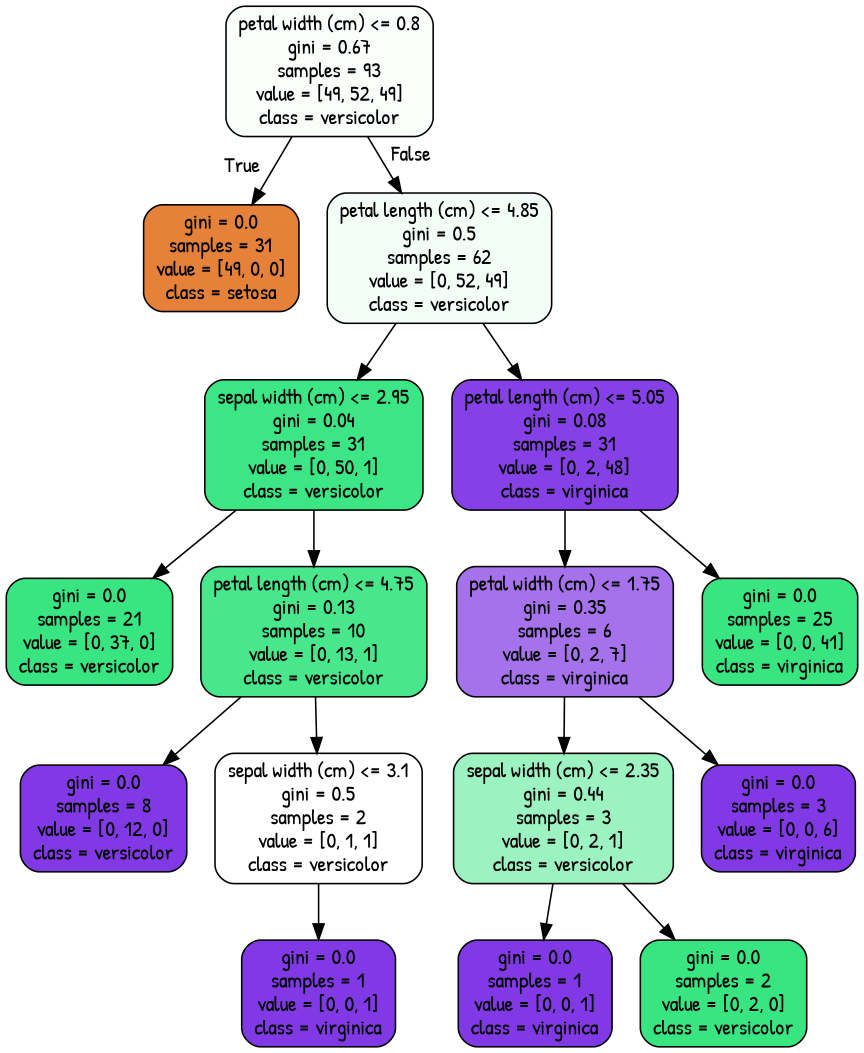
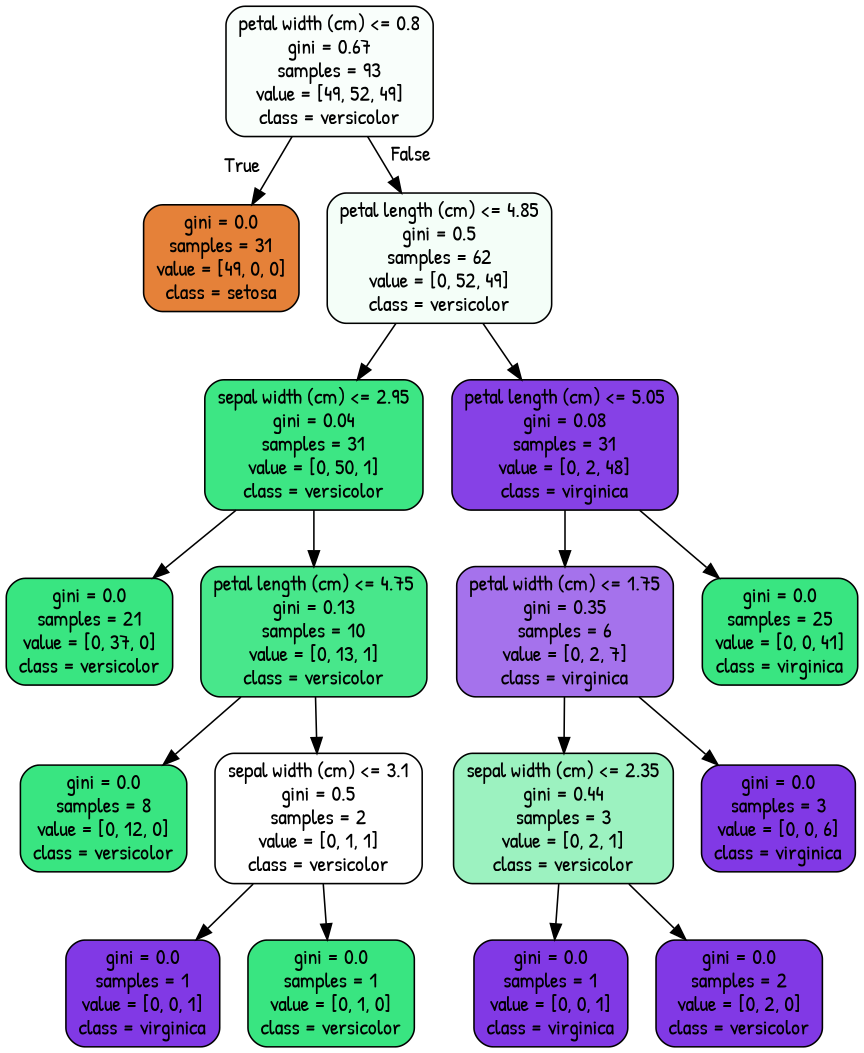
node "gini = 0.0 samples = 8 value = [0, 12, 0] class = versicolor": fillcolor #8139e5 -> #39e581
node "gini = 0.0 samples = 1 value = [0, 1, 0] class = versicolor": added
node "gini = 0.0 samples = 2 value = [0, 2, 0] class = versicolor": fillcolor #39e581 -> #8139e5
